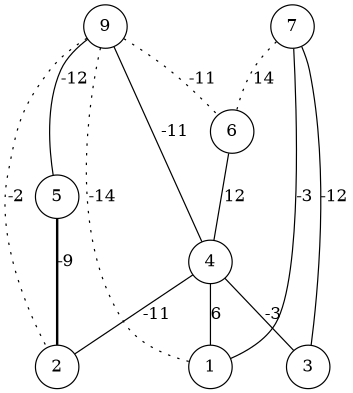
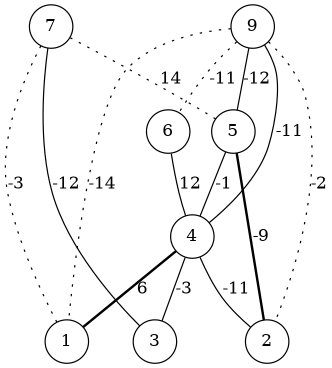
edge "7" -- "6": now "7" -- "5"
edge "5" -- "4": added, label "-1"
edge "7" -- "1": style solid -> dotted
edge "4" -- "1": style solid -> bold
